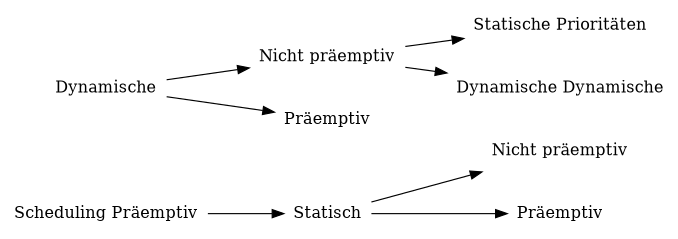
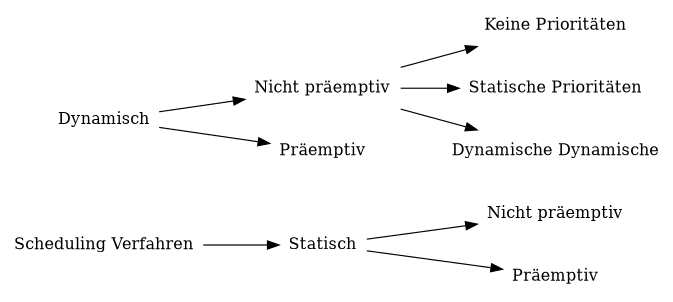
node "Keine Prioritäten": added
node "Dynamische": label "Dynamische" -> "Dynamisch"
node "Scheduling Präemptiv": label "Scheduling Präemptiv" -> "Scheduling Verfahren"
